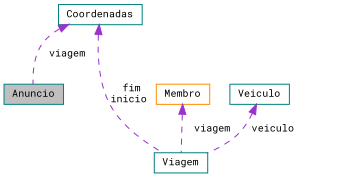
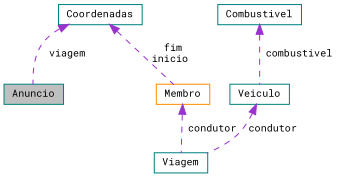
node "Combustivel": added
edge "Viagem" -> "Coordenadas": now "Membro" -> "Coordenadas"
edge "Viagem" -> "Membro": label " viagem" -> " condutor"
edge "Viagem" -> "Veiculo": label " veiculo" -> " condutor"
